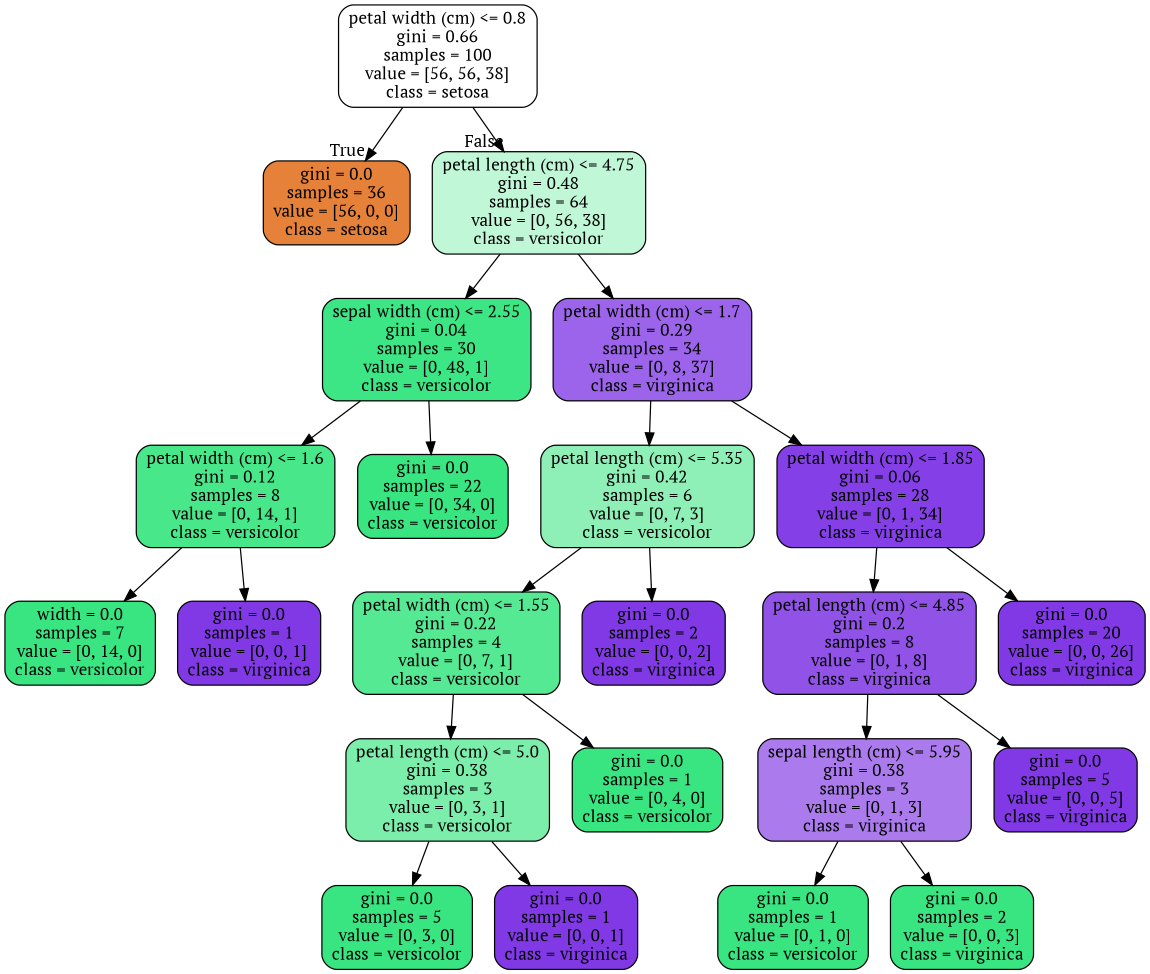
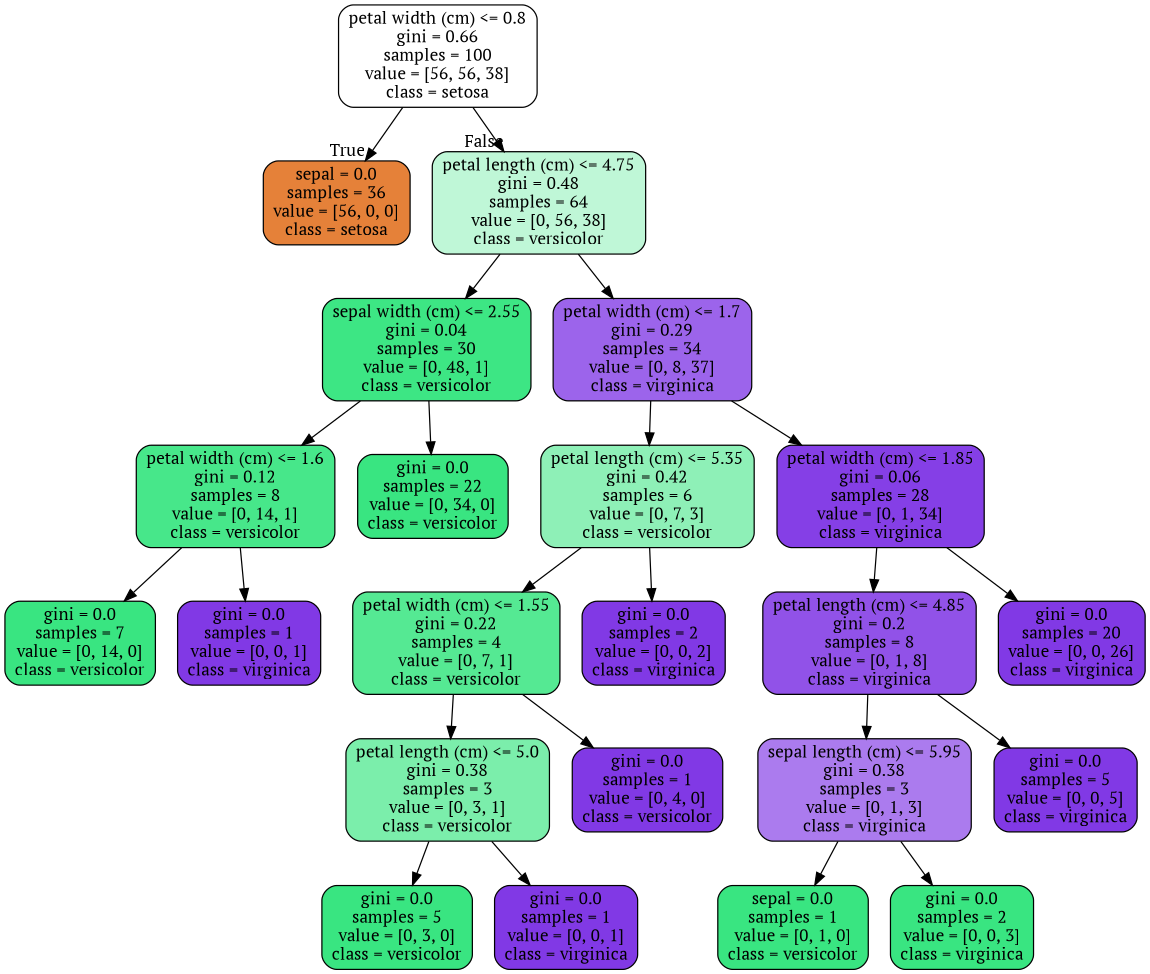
node "gini = 0.0 samples = 36 value = [56, 0, 0] class = setosa": label "gini = 0.0 samples = 36 value = [56, 0, 0] class = setosa" -> "sepal = 0.0 samples = 36 value = [56, 0, 0] class = setosa"
node "width = 0.0 samples = 7 value = [0, 14, 0] class = versicolor": label "width = 0.0 samples = 7 value = [0, 14, 0] class = versicolor" -> "gini = 0.0 samples = 7 value = [0, 14, 0] class = versicolor"
node "gini = 0.0 samples = 1 value = [0, 4, 0] class = versicolor": fillcolor #39e581 -> #8139e5
node "gini = 0.0 samples = 1 value = [0, 1, 0] class = versicolor": label "gini = 0.0 samples = 1 value = [0, 1, 0] class = versicolor" -> "sepal = 0.0 samples = 1 value = [0, 1, 0] class = versicolor"
